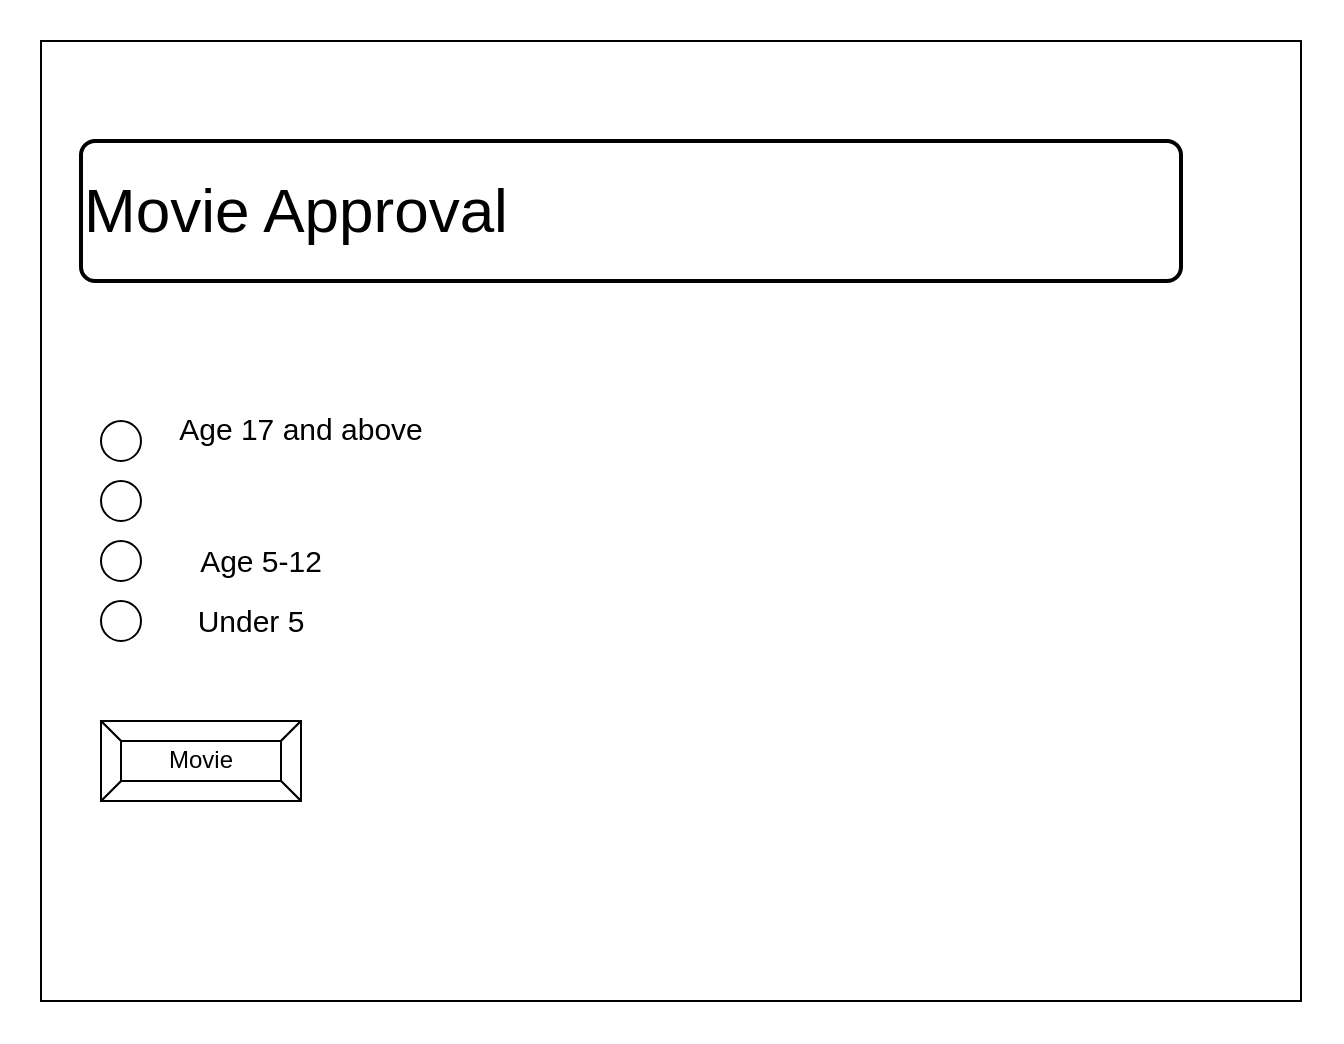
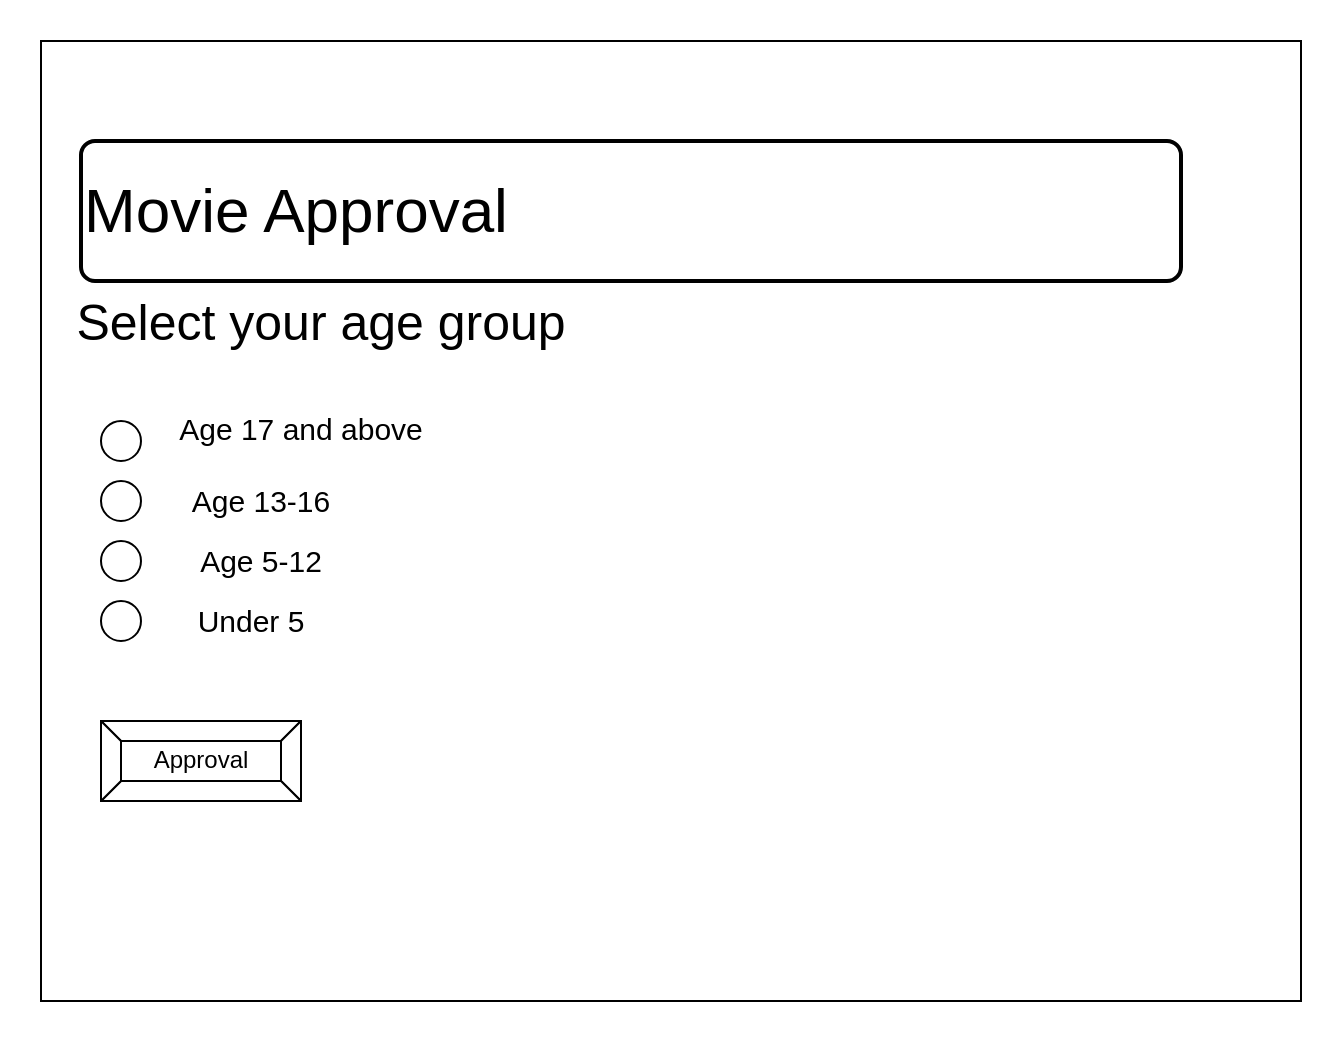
node "Select your age group": added
node "Age 13-16": added
node "Movie": label "Movie" -> "Approval"
